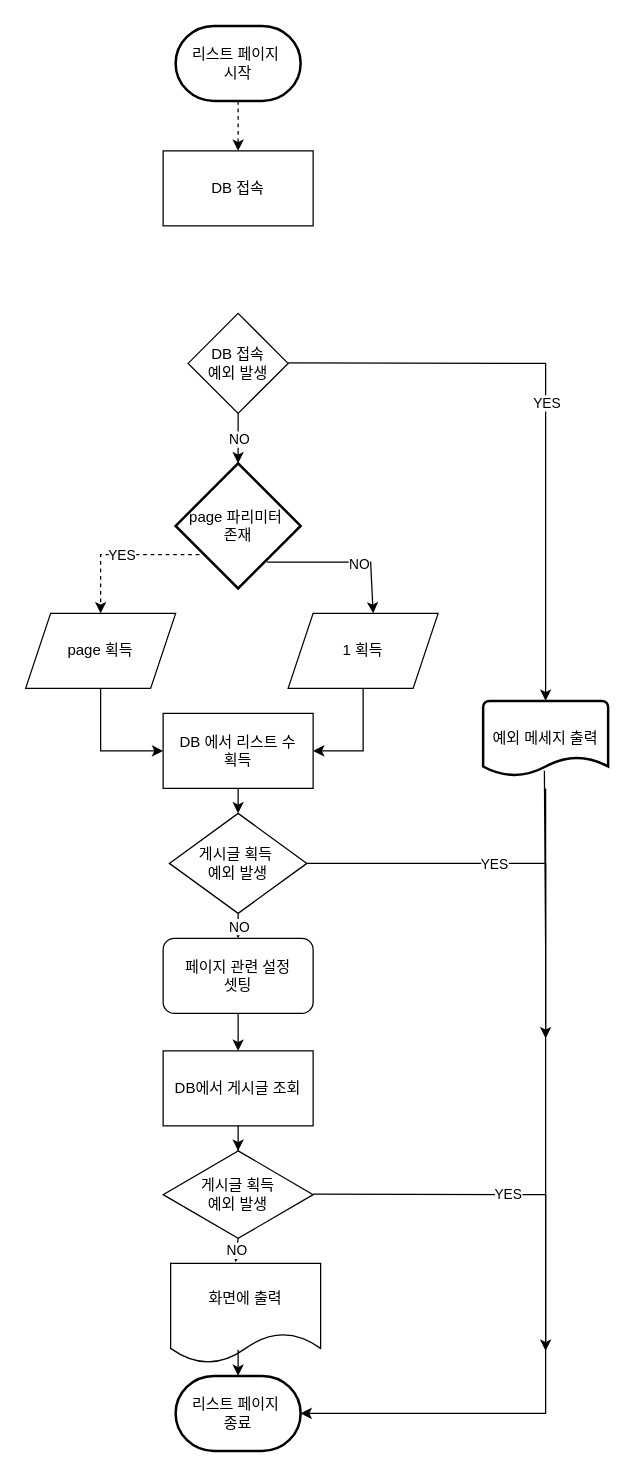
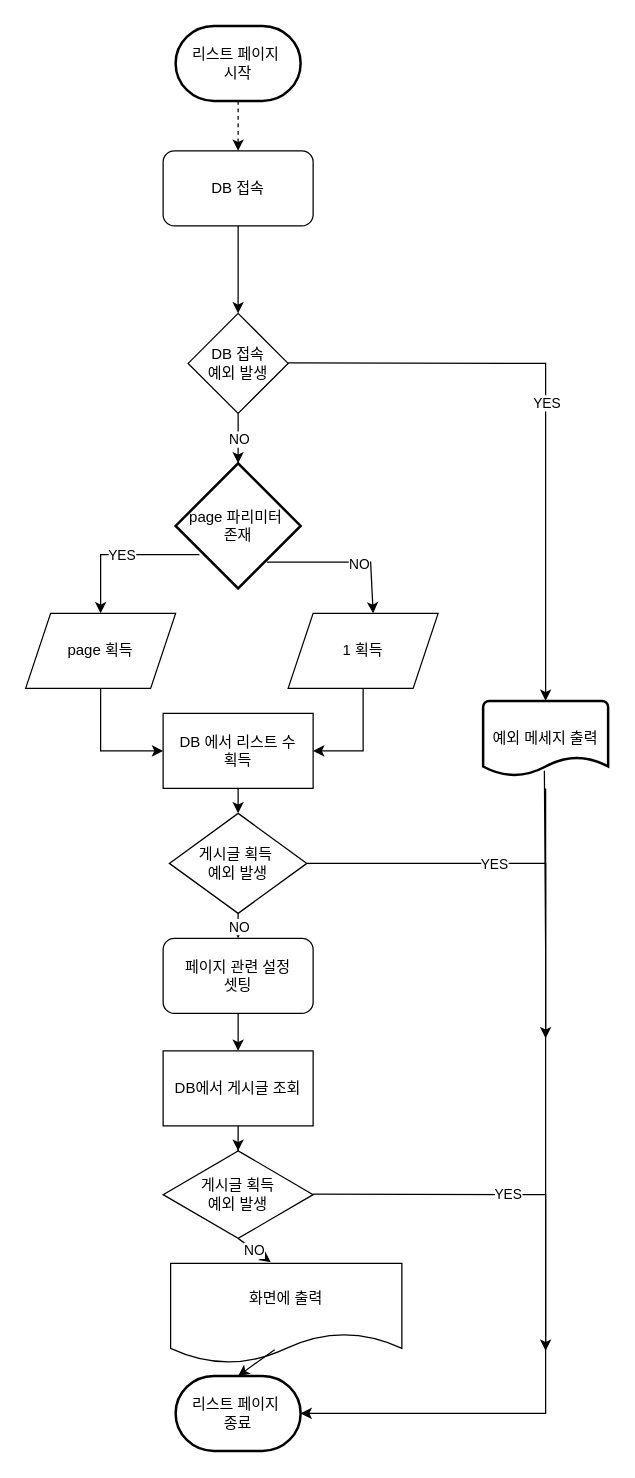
node "DB 접속": shape rectangle -> rounded rectangle
edge "DB 접속" -> "DB 접속 예외 발생": added
edge "page 파리미터 존재" -> "page 획득": style dashed -> solid
node "화면에 출력": size 150x100 -> 231x100
